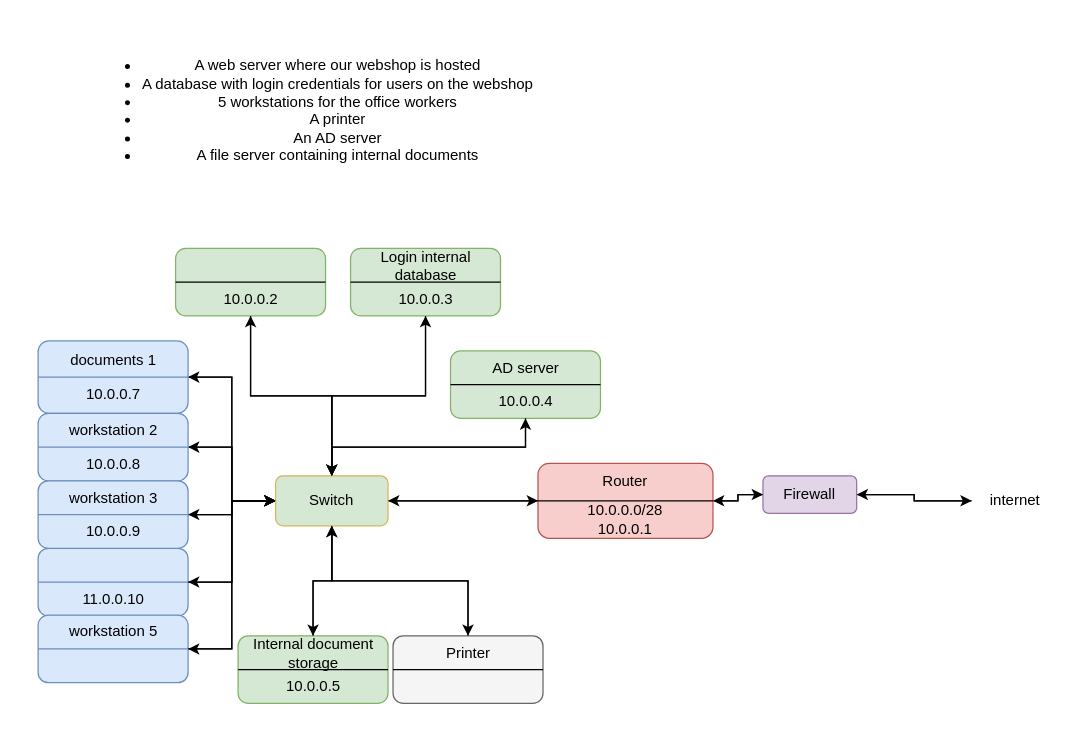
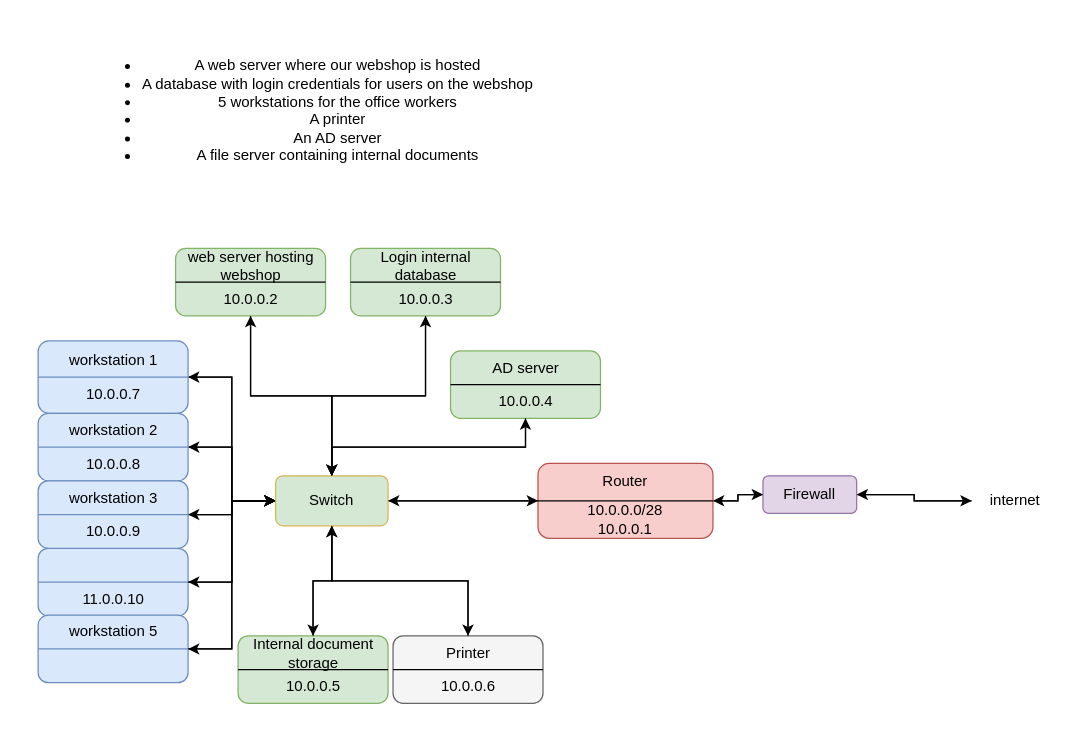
node "web server hosting webshop": added
node "documents 1": label "documents 1" -> "workstation 1"
node "10.0.0.6": added
